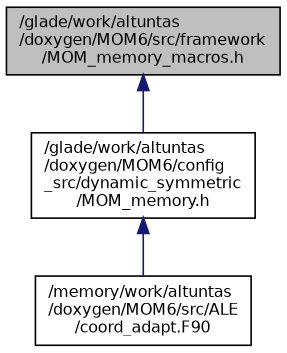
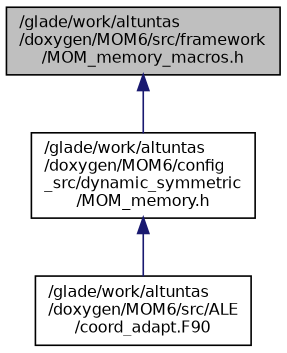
node "/memory/work/altuntas /doxygen/MOM6/src/ALE /coord_adapt.F90": label "/memory/work/altuntas /doxygen/MOM6/src/ALE /coord_adapt.F90" -> "/glade/work/altuntas /doxygen/MOM6/src/ALE /coord_adapt.F90"
